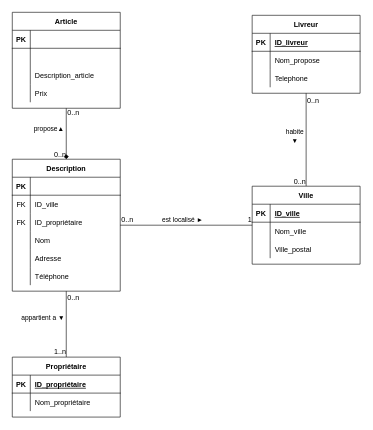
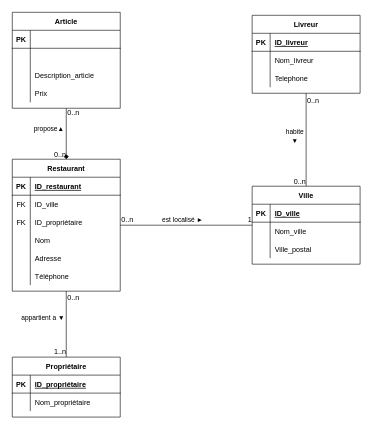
node "Nom_propose": label "Nom_propose" -> "Nom_livreur"
node "Description": label "Description" -> "Restaurant"
node "ID_restaurant": added
